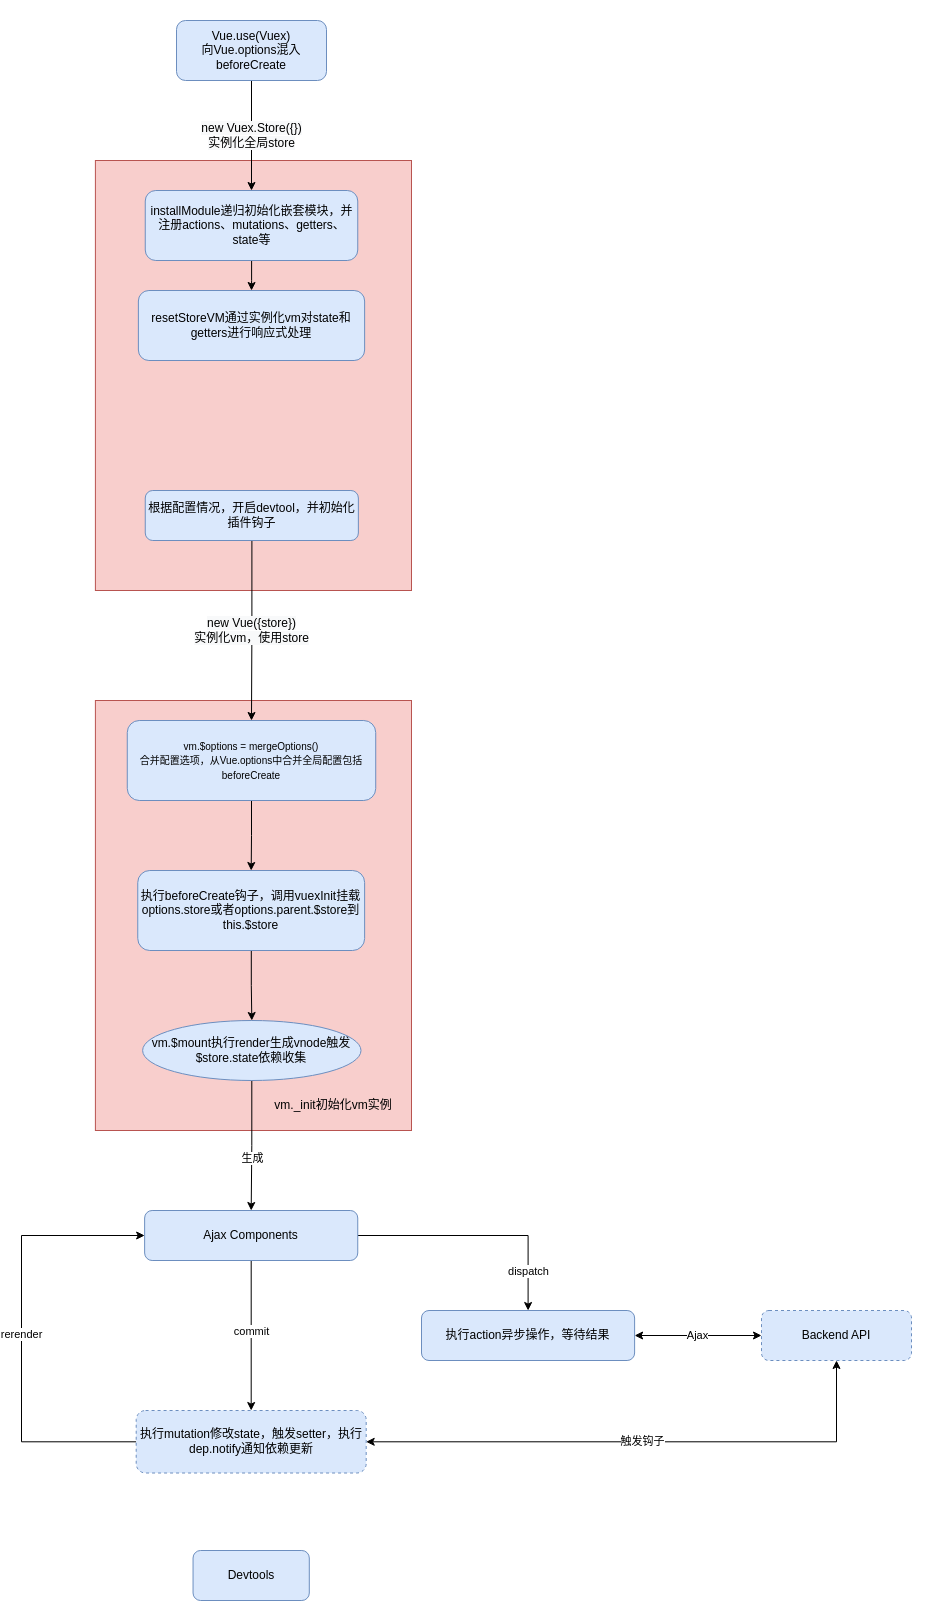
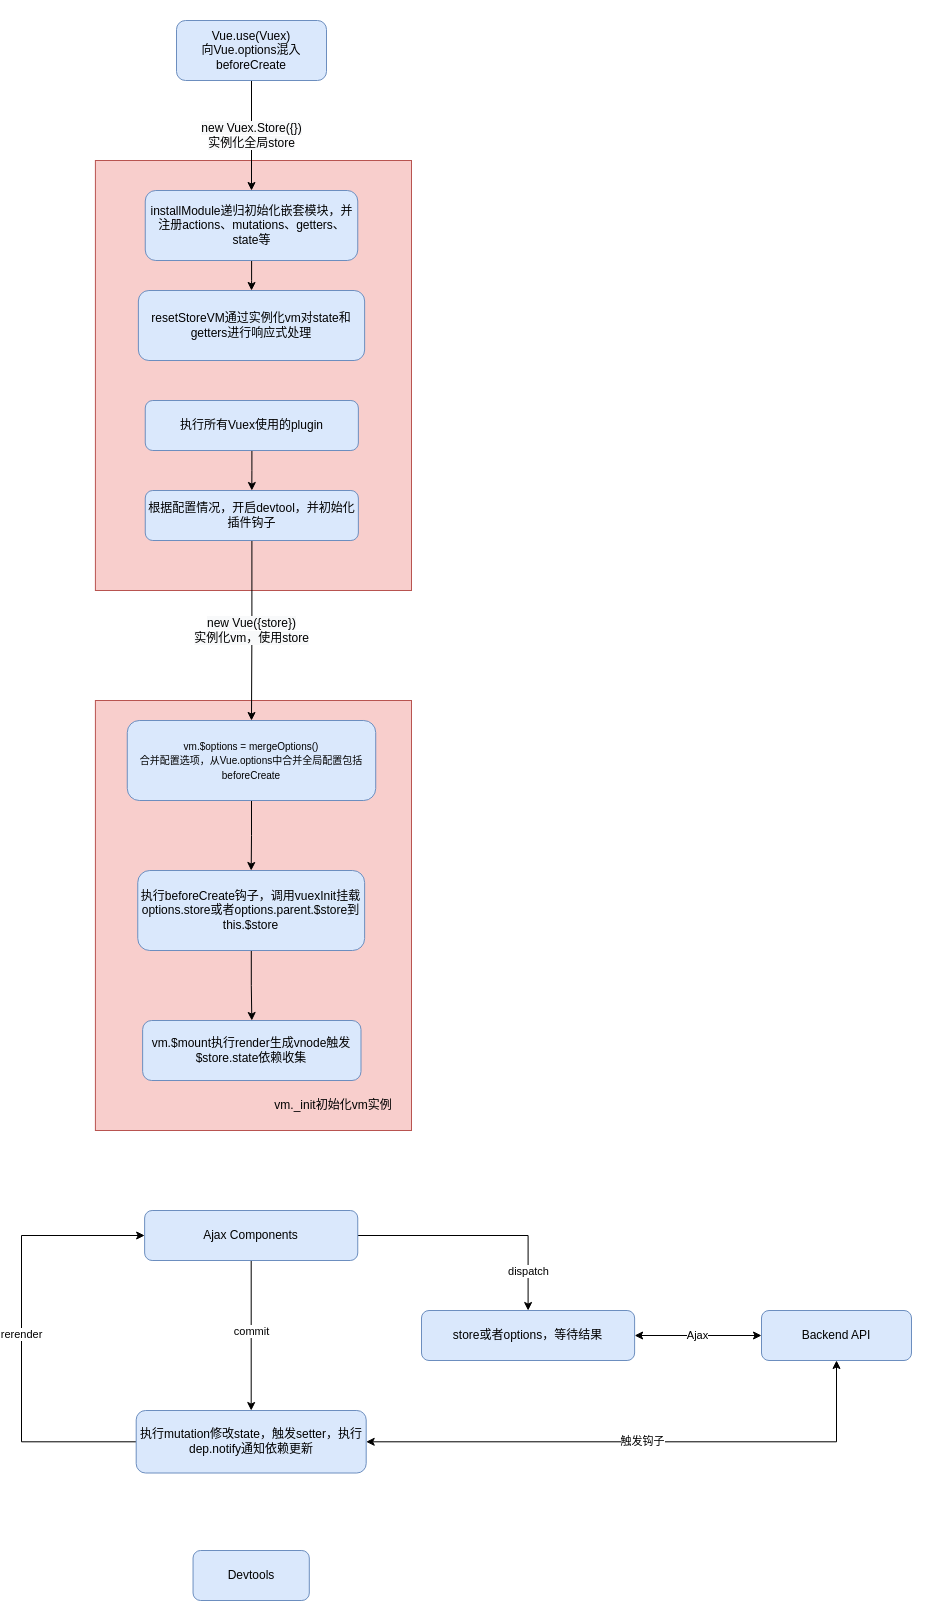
node "执行所有Vuex使用的plugin": added
edge "执行所有Vuex使用的plugin" -> "根据配置情况，开启devtool，并初始化插件钩子": added
node "vm.$mount执行render生成vnode触发$store.state依赖收集": shape ellipse -> rounded rectangle
edge "vm.$mount执行render生成vnode触发$store.state依赖收集" -> "Ajax Components": removed, label "生成"
node "执行action异步操作，等待结果": label "执行action异步操作，等待结果" -> "store或者options，等待结果"
node "Backend API": style dashed -> solid
node "执行mutation修改state，触发setter，执行dep.notify通知依赖更新": style dashed -> solid
